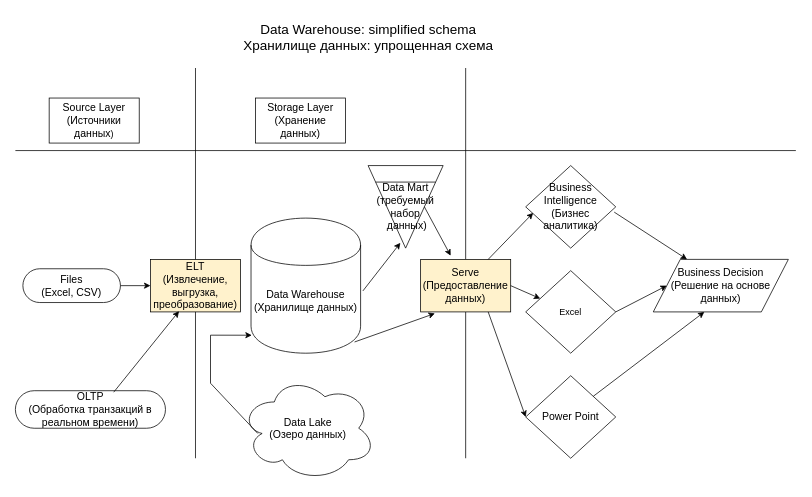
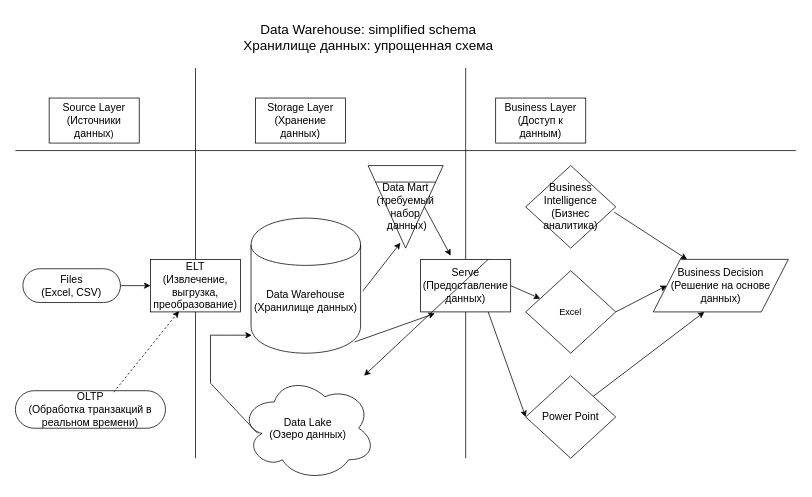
node "Business Layer (Доступ к данным)": added
edge "Serve (Предоставление данных)" -> "Business Intelligence (Бизнес аналитика)": now "Serve (Предоставление данных)" -> "Data Lake (Озеро данных)"
node "ELT (Извлечение, выгрузка, преобразование)": fillcolor #fff2cc -> #ffffff
node "Serve (Предоставление данных)": fillcolor #fff2cc -> #ffffff
edge "OLTP (Обработка транзакций в реальном времени)" -> "ELT (Извлечение, выгрузка, преобразование)": style solid -> dashed
